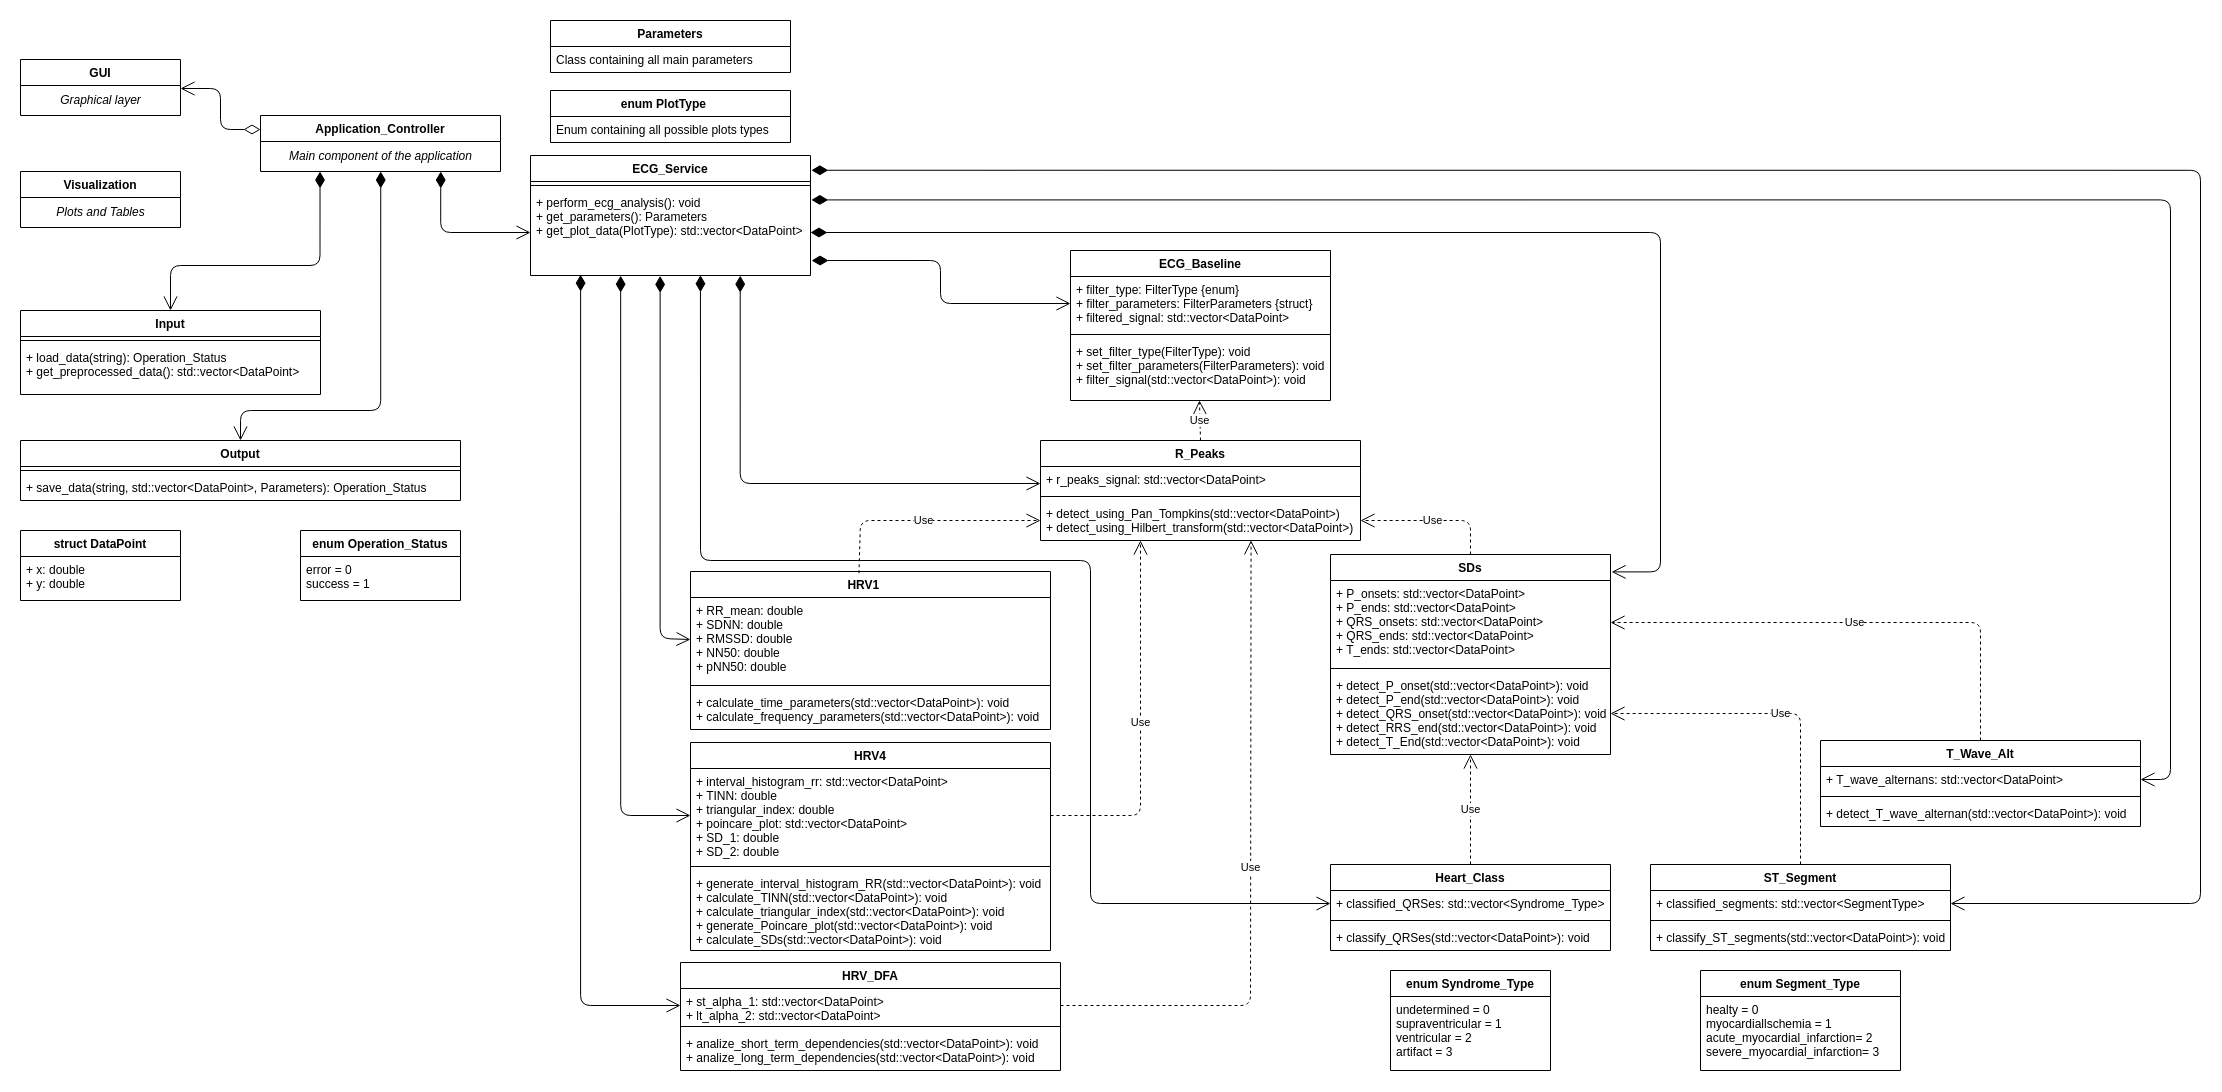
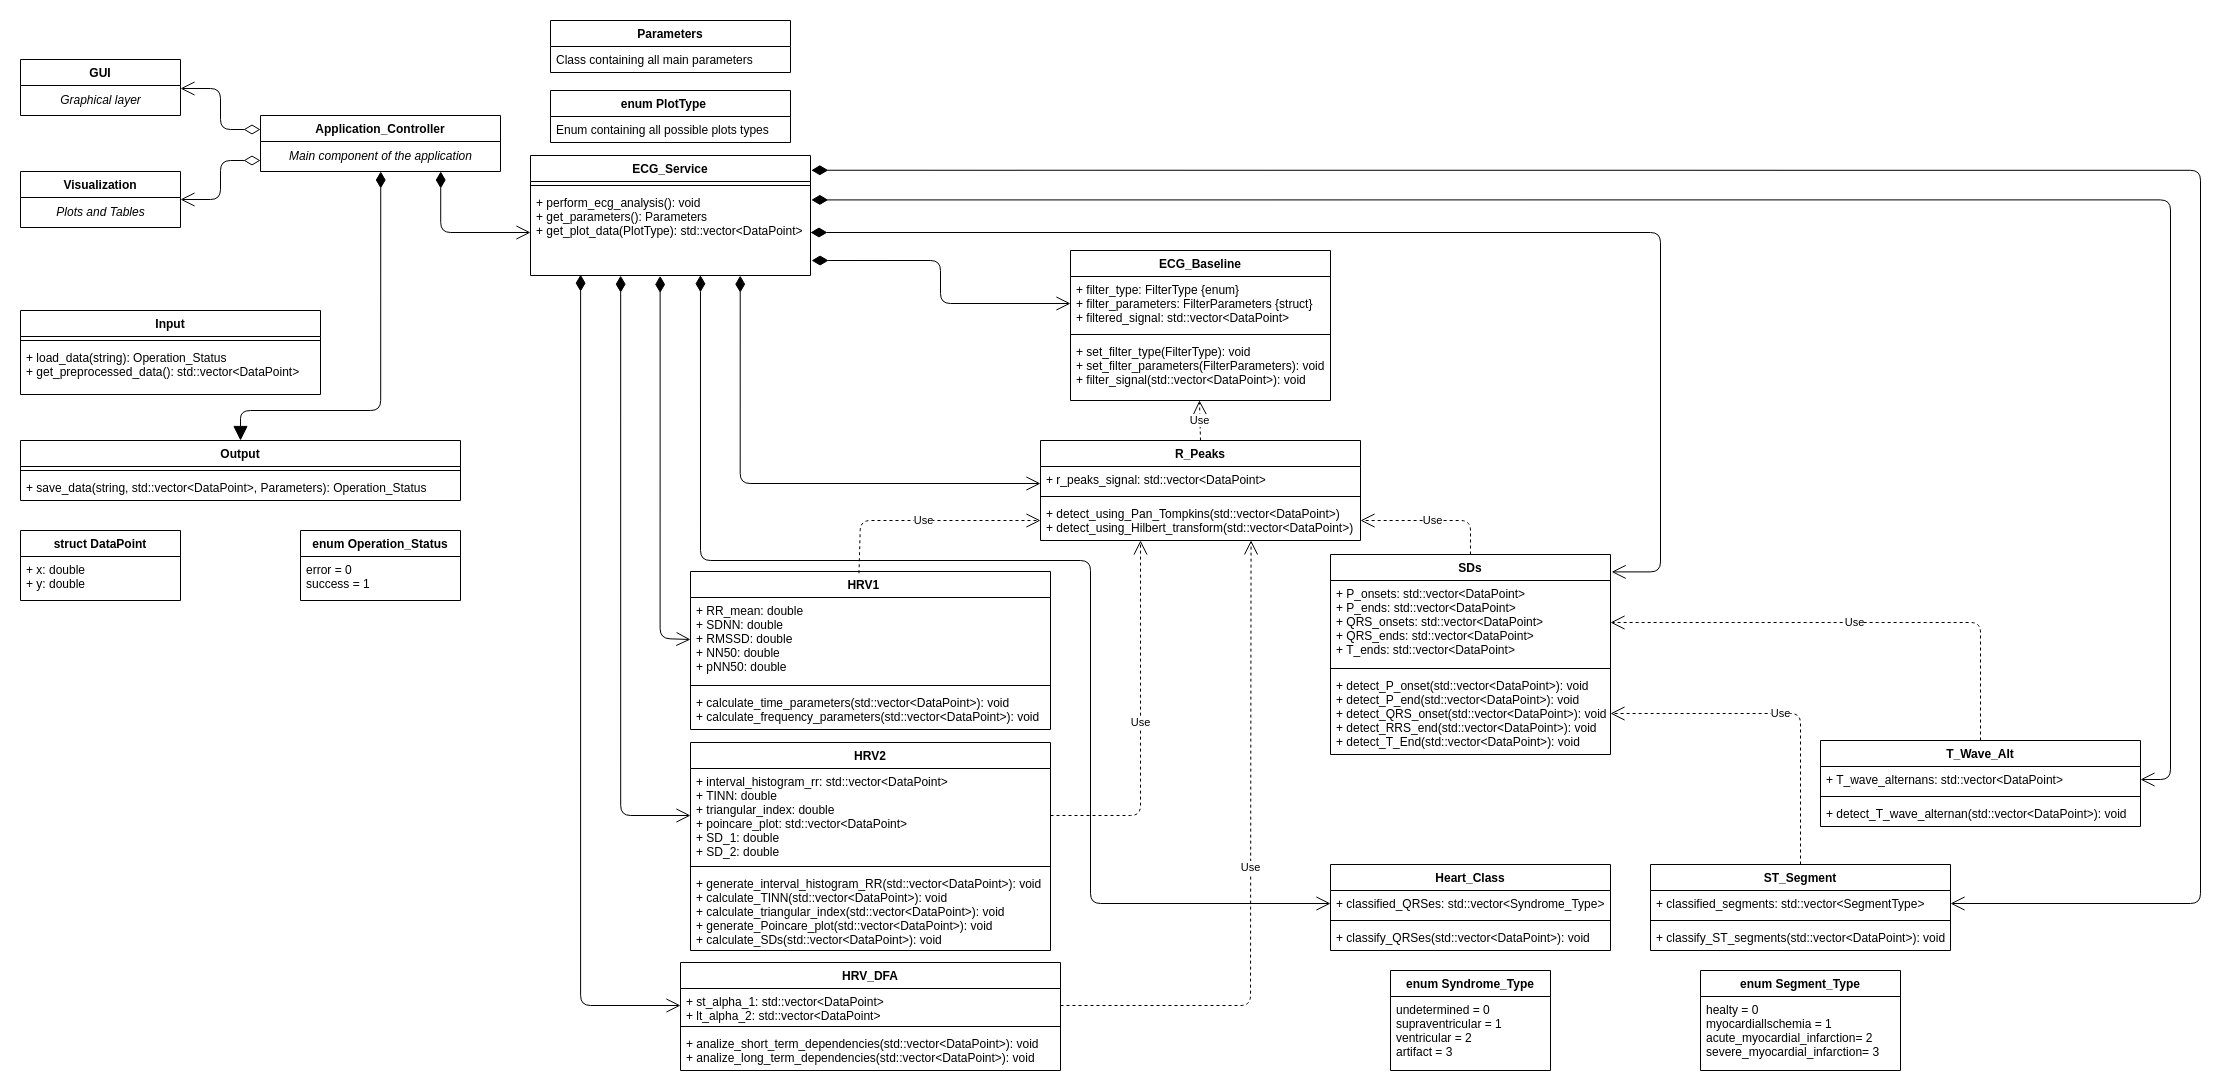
edge "Main component of the application" -- "Visualization": added
edge "Main component of the application" -- "Input": removed
edge "Main component of the application" -- "Output": arrowhead open -> block
node "HRV4": label "HRV4" -> "HRV2"
edge "Heart_Class" -> "SDs": removed, label "Use"
